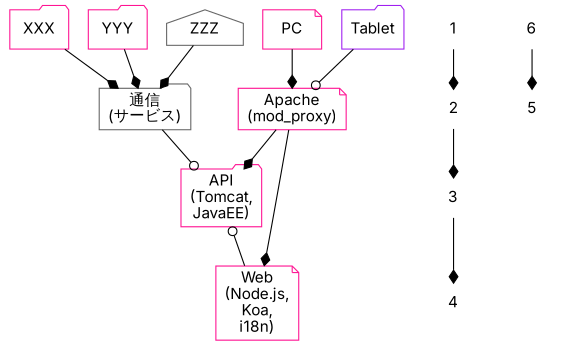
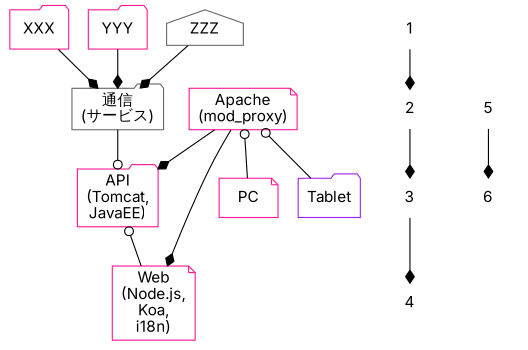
edge "PC" -> "Apache (mod_proxy)": arrowhead diamond -> odot
edge "6" -> "5": reversed
